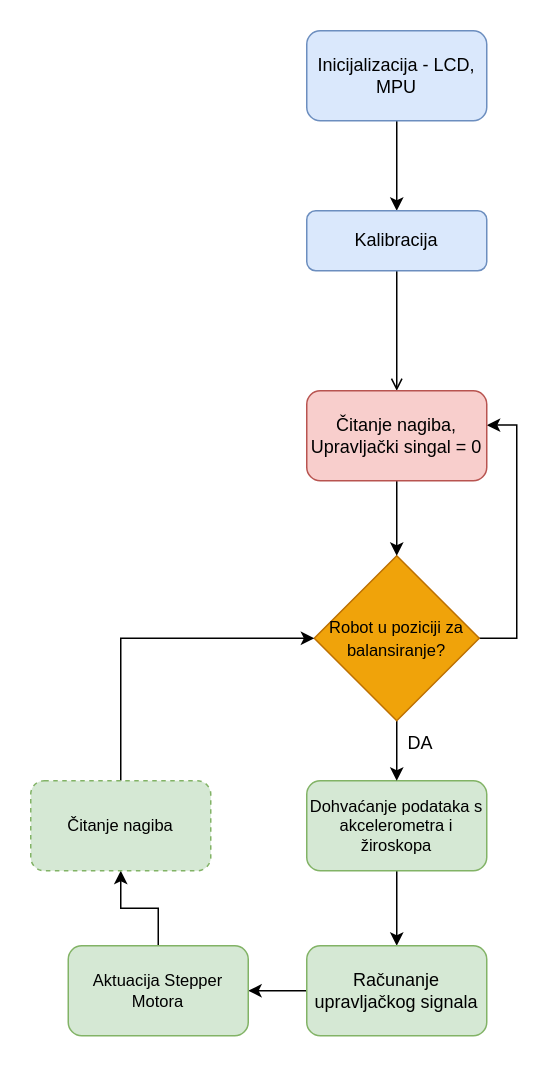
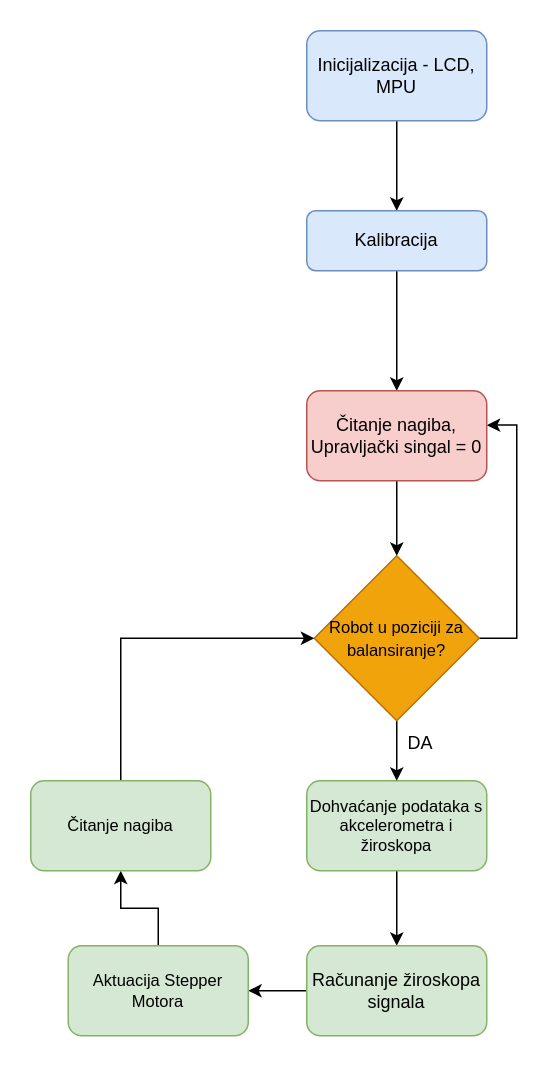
edge "Kalibracija" -> "Čitanje nagiba, Upravljački singal = 0": arrowhead open -> classic
node "Čitanje nagiba": style dashed -> solid
node "Računanje upravljačkog signala": label "Računanje upravljačkog signala" -> "Računanje žiroskopa signala"
